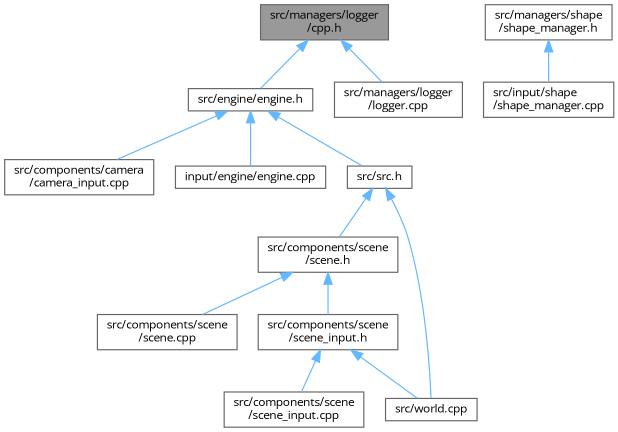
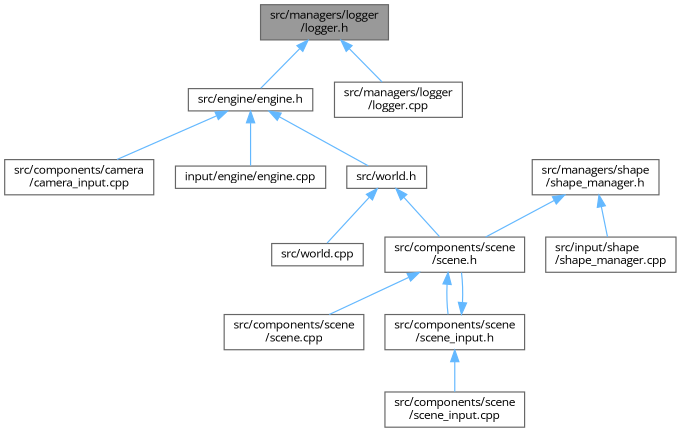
node "src/managers/logger /cpp.h": label "src/managers/logger /cpp.h" -> "src/managers/logger /logger.h"
node "src/src.h": label "src/src.h" -> "src/world.h"
edge "src/components/scene /scene.h" -> "src/managers/shape /shape_manager.h": added
edge "src/world.cpp" -> "src/components/scene /scene_input.h": now "src/components/scene /scene.h" -> "src/components/scene /scene_input.h"
